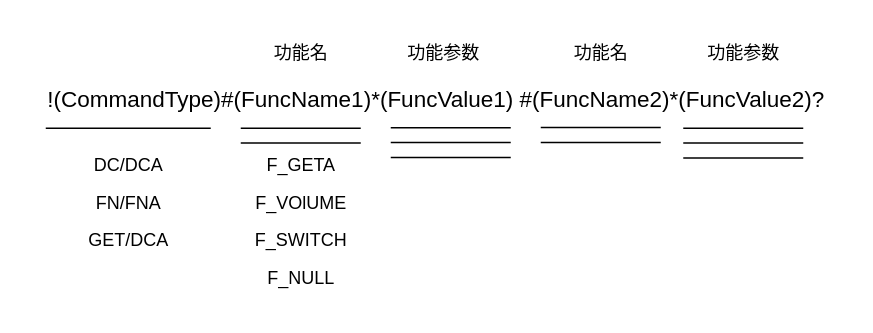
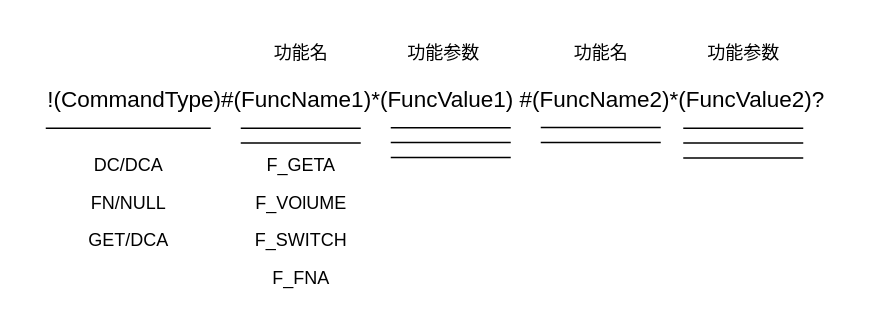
node "FN/FNA": label "FN/FNA" -> "FN/NULL"
node "F_NULL": label "F_NULL" -> "F_FNA"
